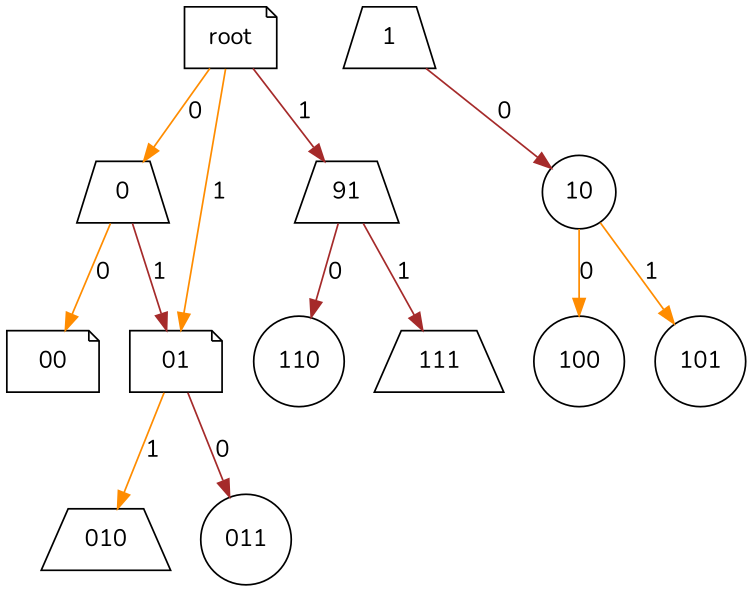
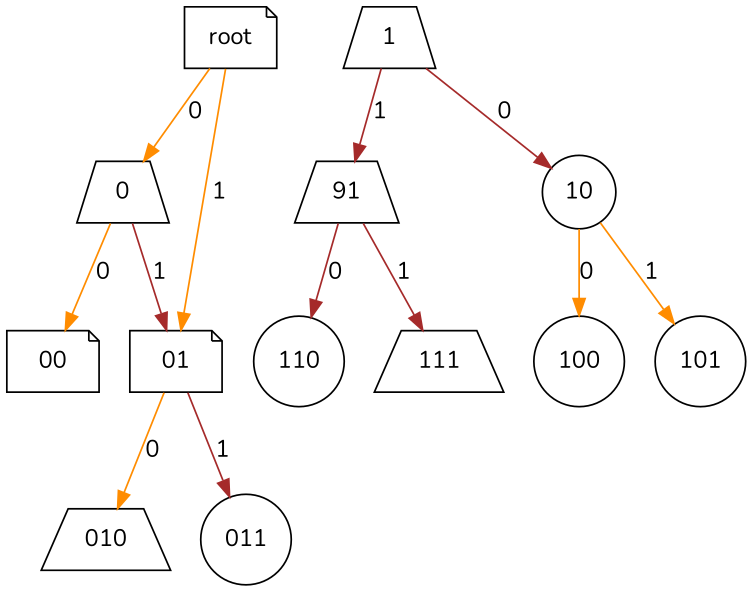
edge "root" -> "91": now "1" -> "91"
edge "01" -> "010": label "1" -> "0"
edge "01" -> "011": label "0" -> "1"
